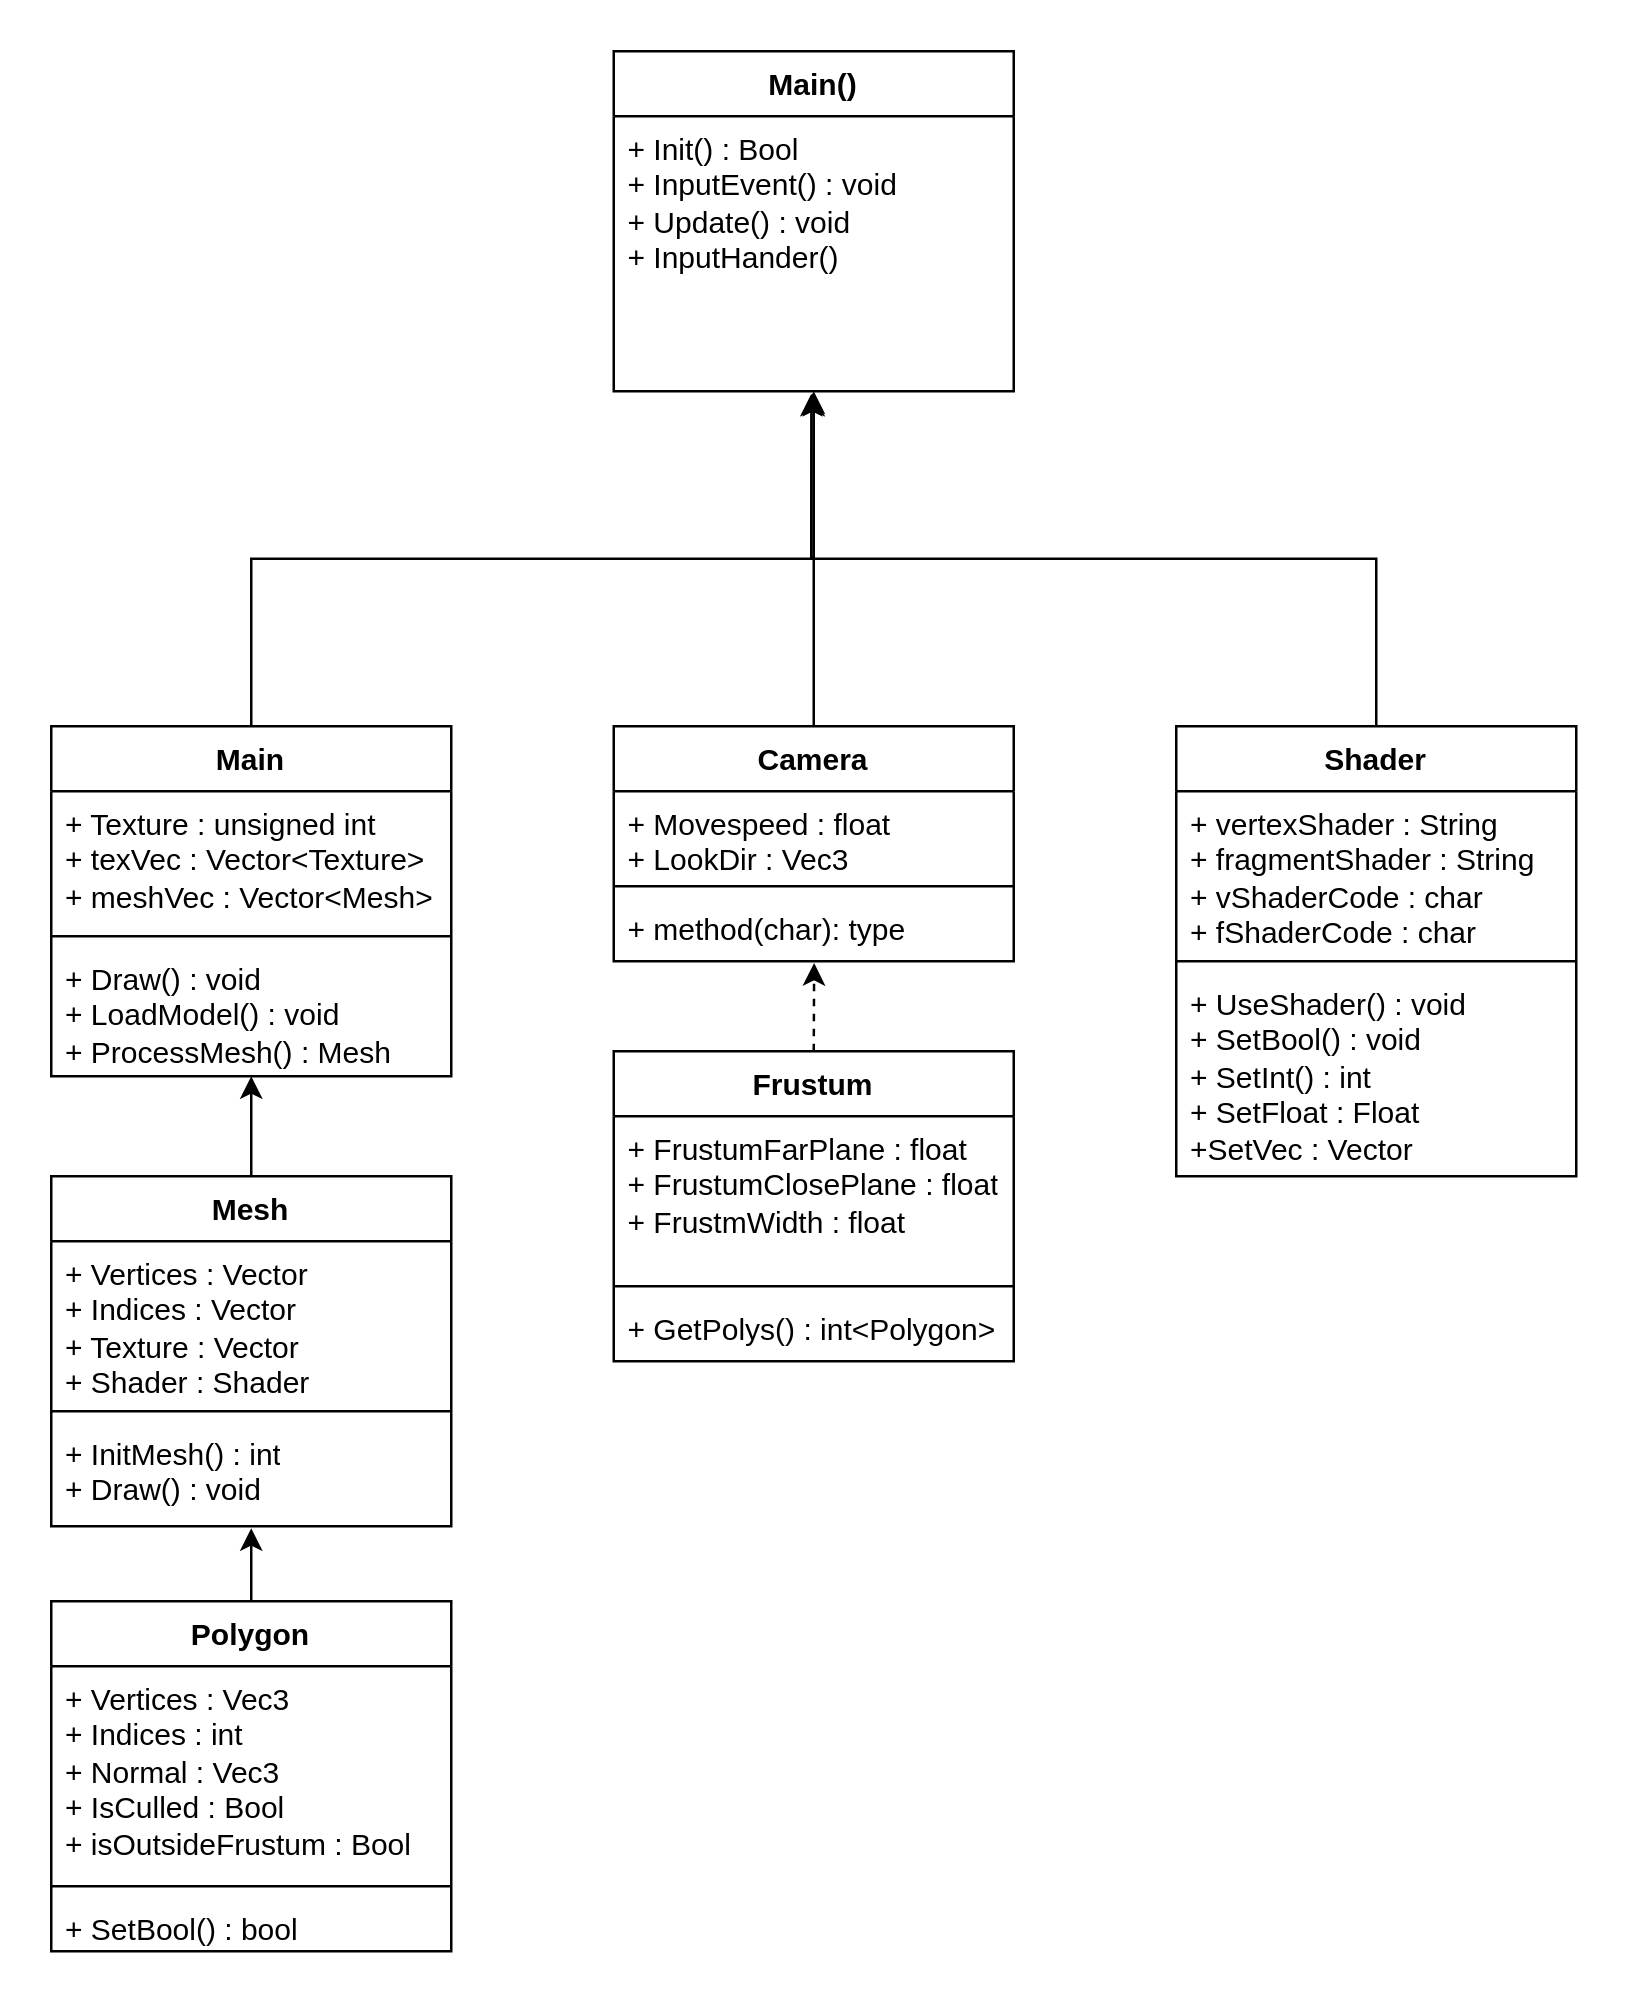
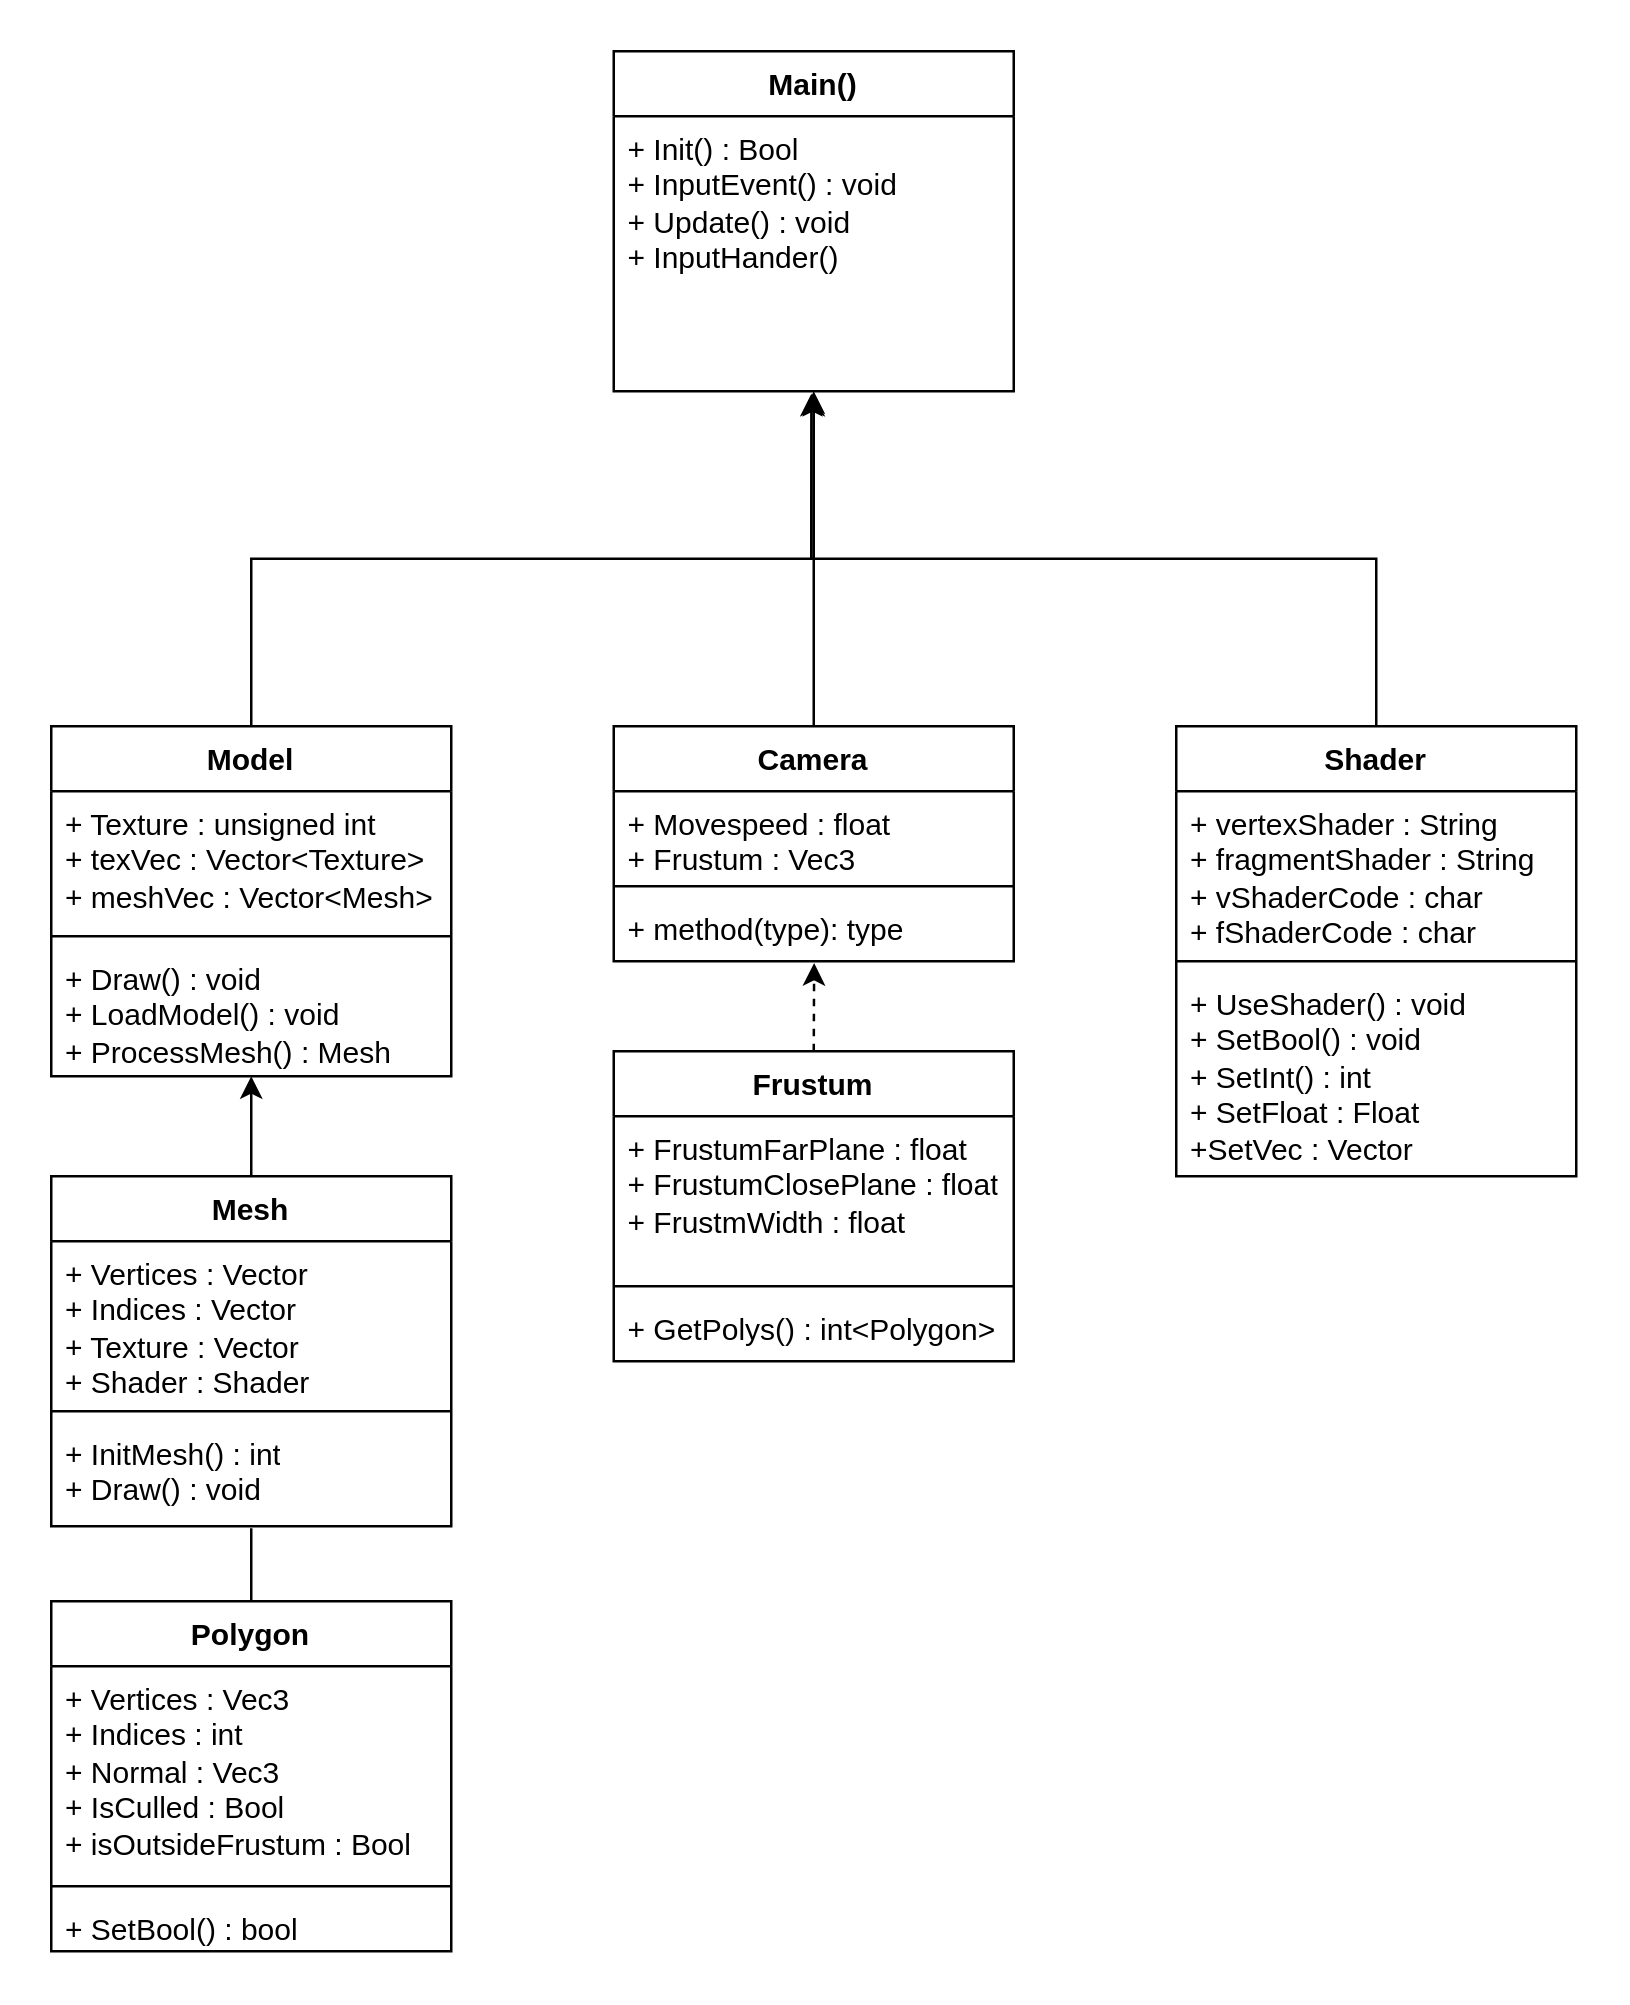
node "Main": label "Main" -> "Model"
node "+ Movespeed : float + LookDir : Vec3": label "+ Movespeed : float + LookDir : Vec3" -> "+ Movespeed : float + Frustum : Vec3"
node "+ method(char): type": label "+ method(char): type" -> "+ method(type): type"
edge "Polygon" -> "+ InitMesh() : int + Draw() : void": arrowhead classic -> none
